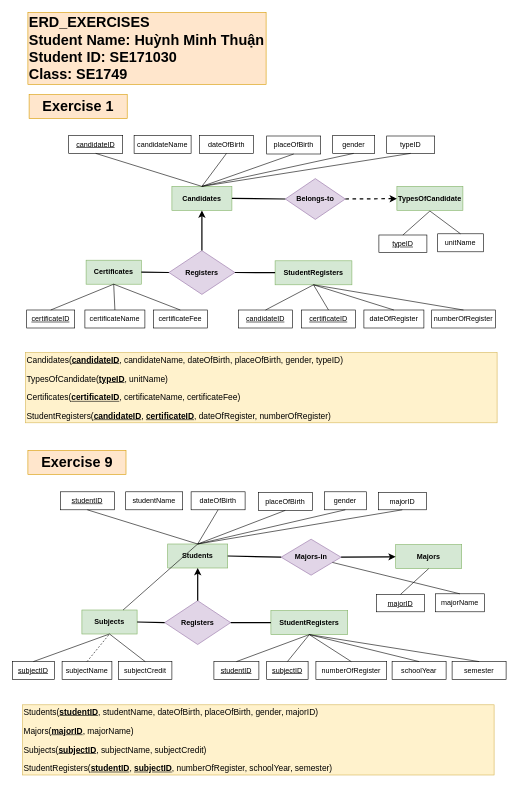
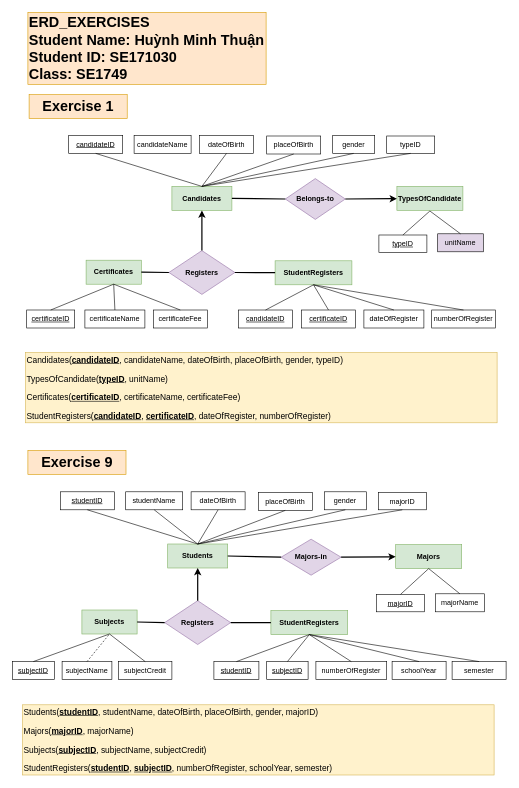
edge "Belongs-to" -> "TypesOfCandidate": style dashed -> solid
node "unitName": fillcolor #ffffff -> #e1d5e7
edge "Students" -- "Subjects": now "Students" -- "studentName"
edge "Majors-in" -- "majorName": now "Majors" -- "majorName"
